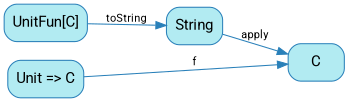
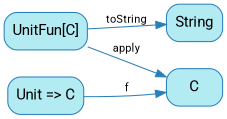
edge "String" -> "C": now "UnitFun[C]" -> "C"
